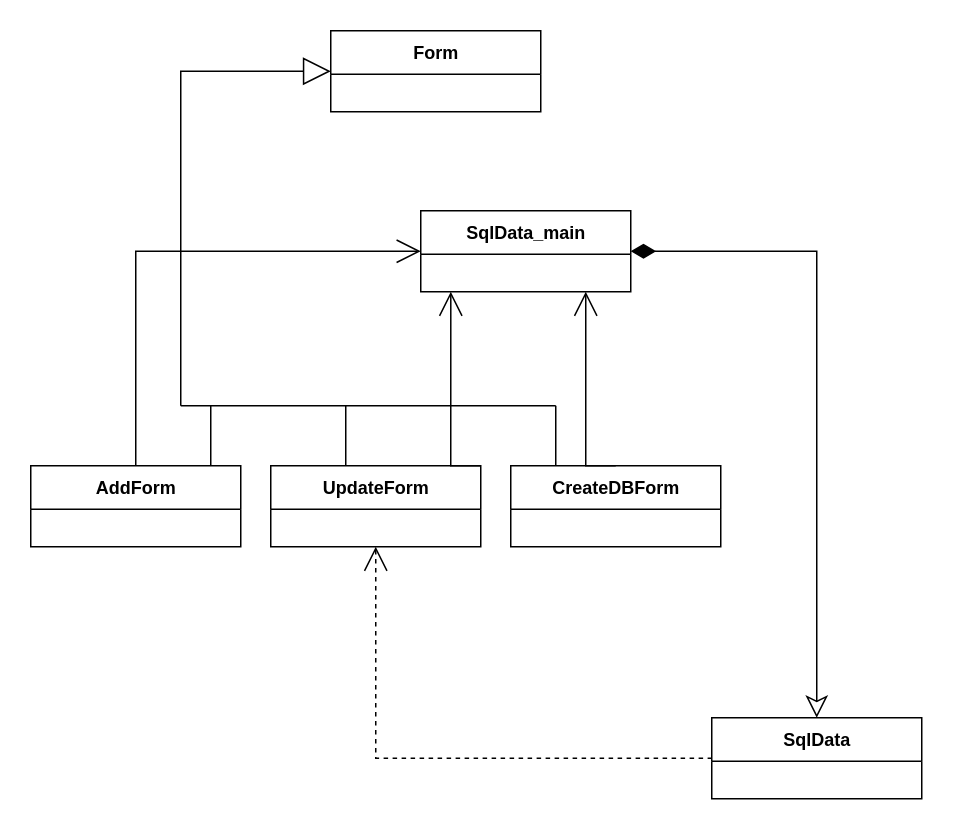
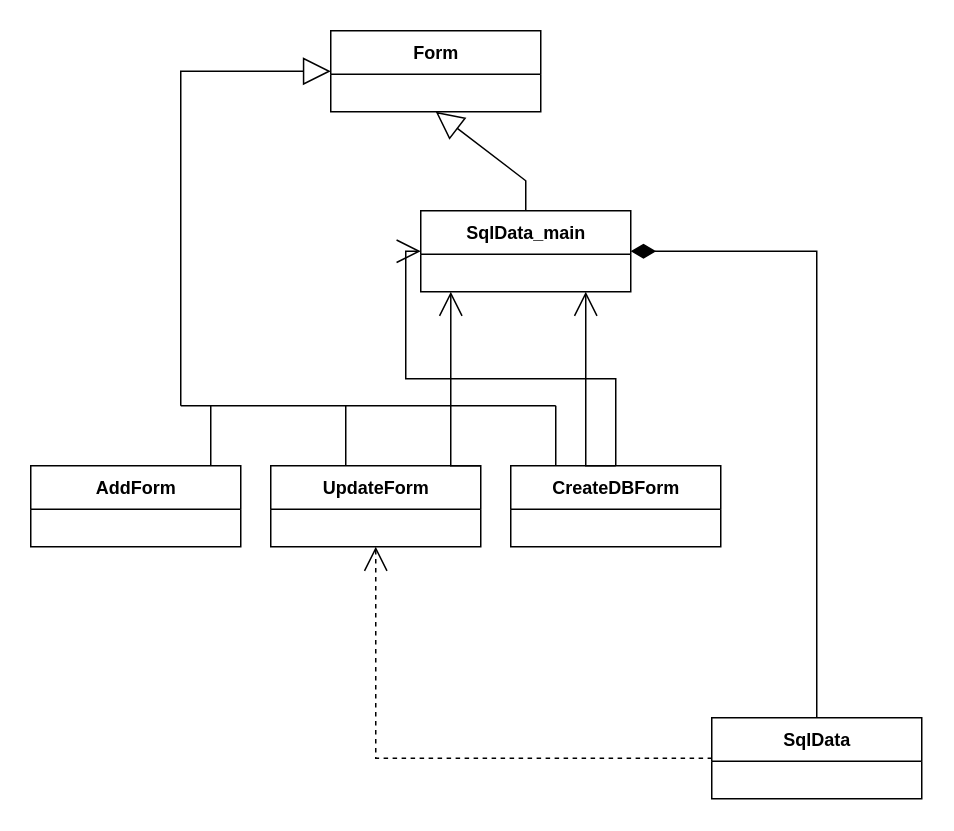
edge "SqlData_main" -> "Form": added
edge "AddForm" -> "SqlData_main": now "CreateDBForm" -> "SqlData_main"
edge "SqlData_main" -- "SqlData": arrowhead classic -> none
